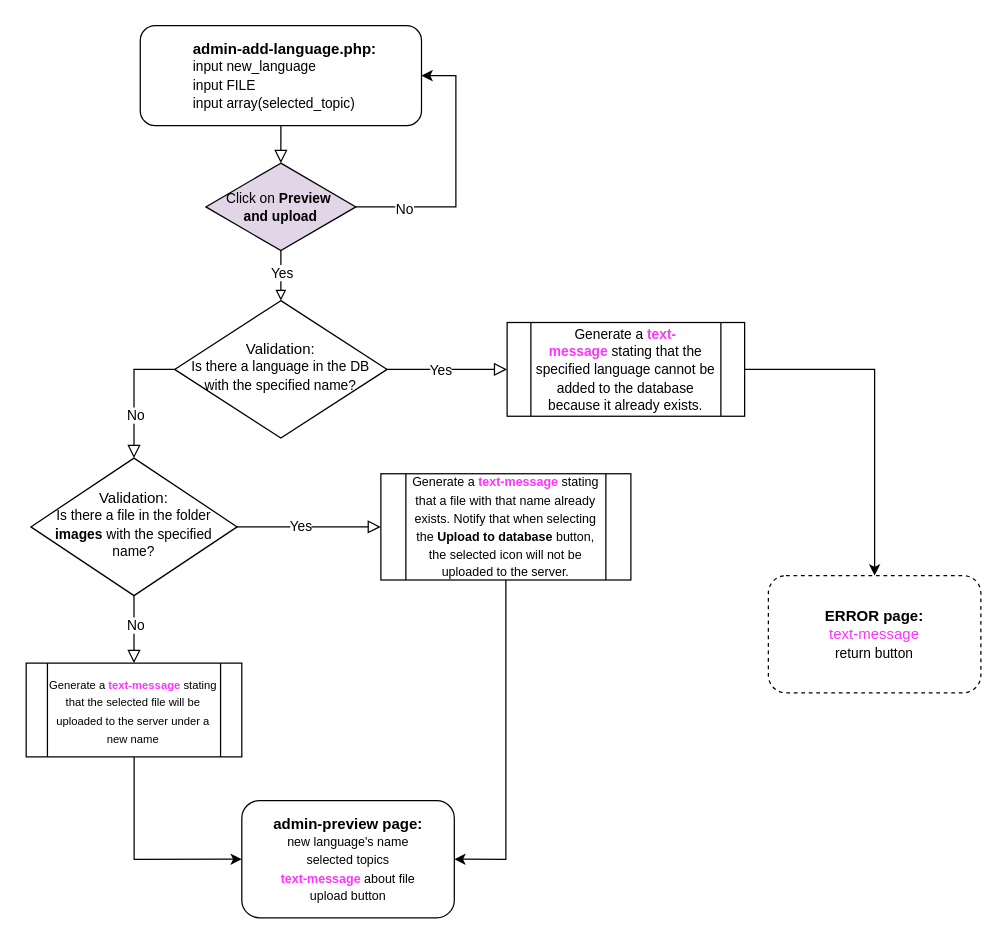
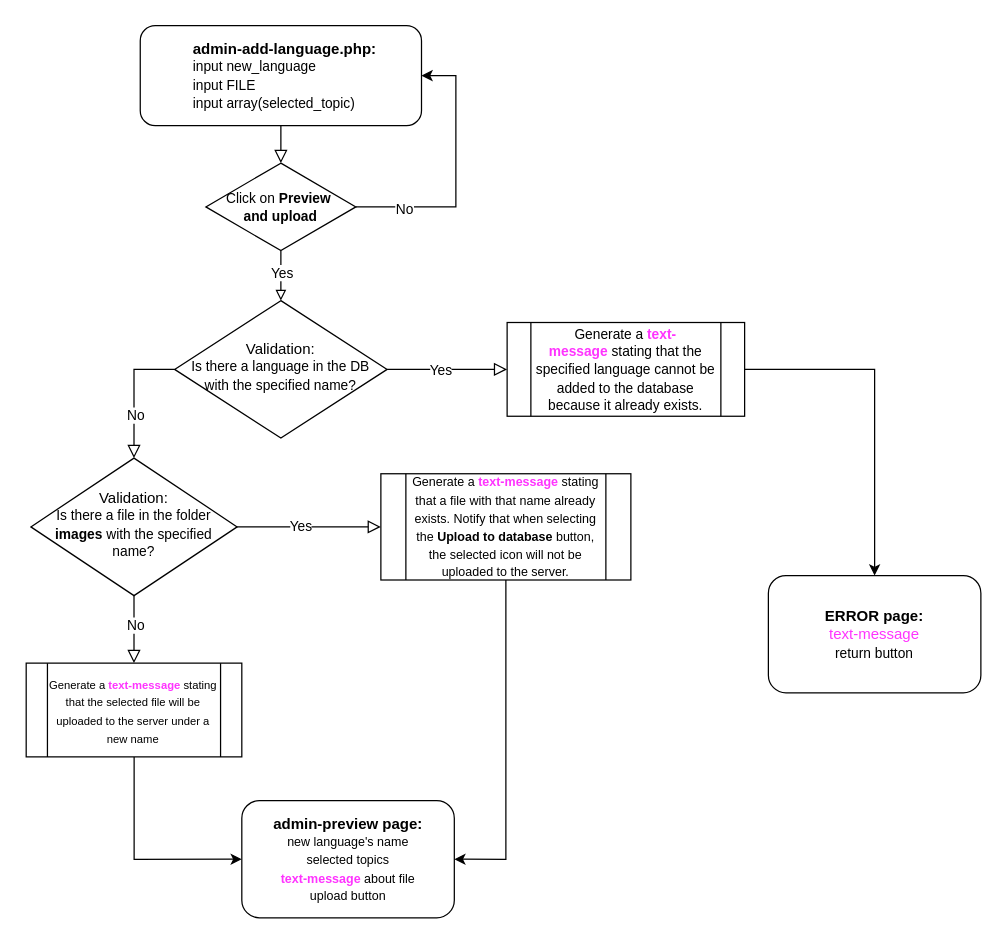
node "Click on Preview and upload": fillcolor #e1d5e7 -> #ffffff
node "ERROR page: text-message return button": style dashed -> solid
